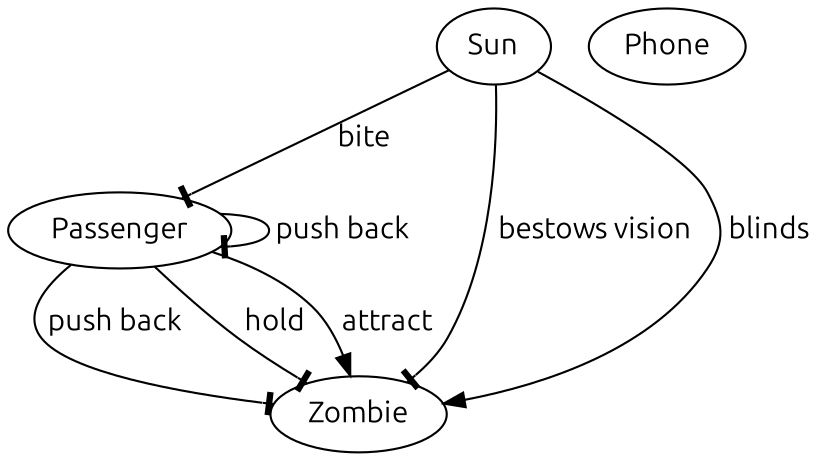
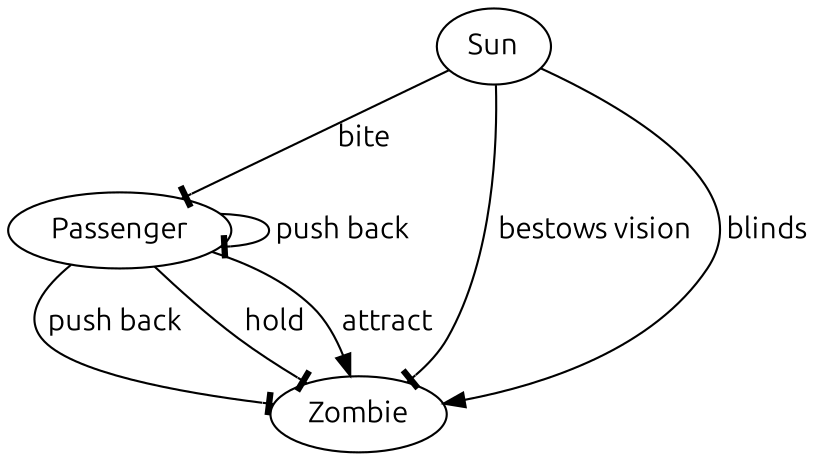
node "Phone": removed
